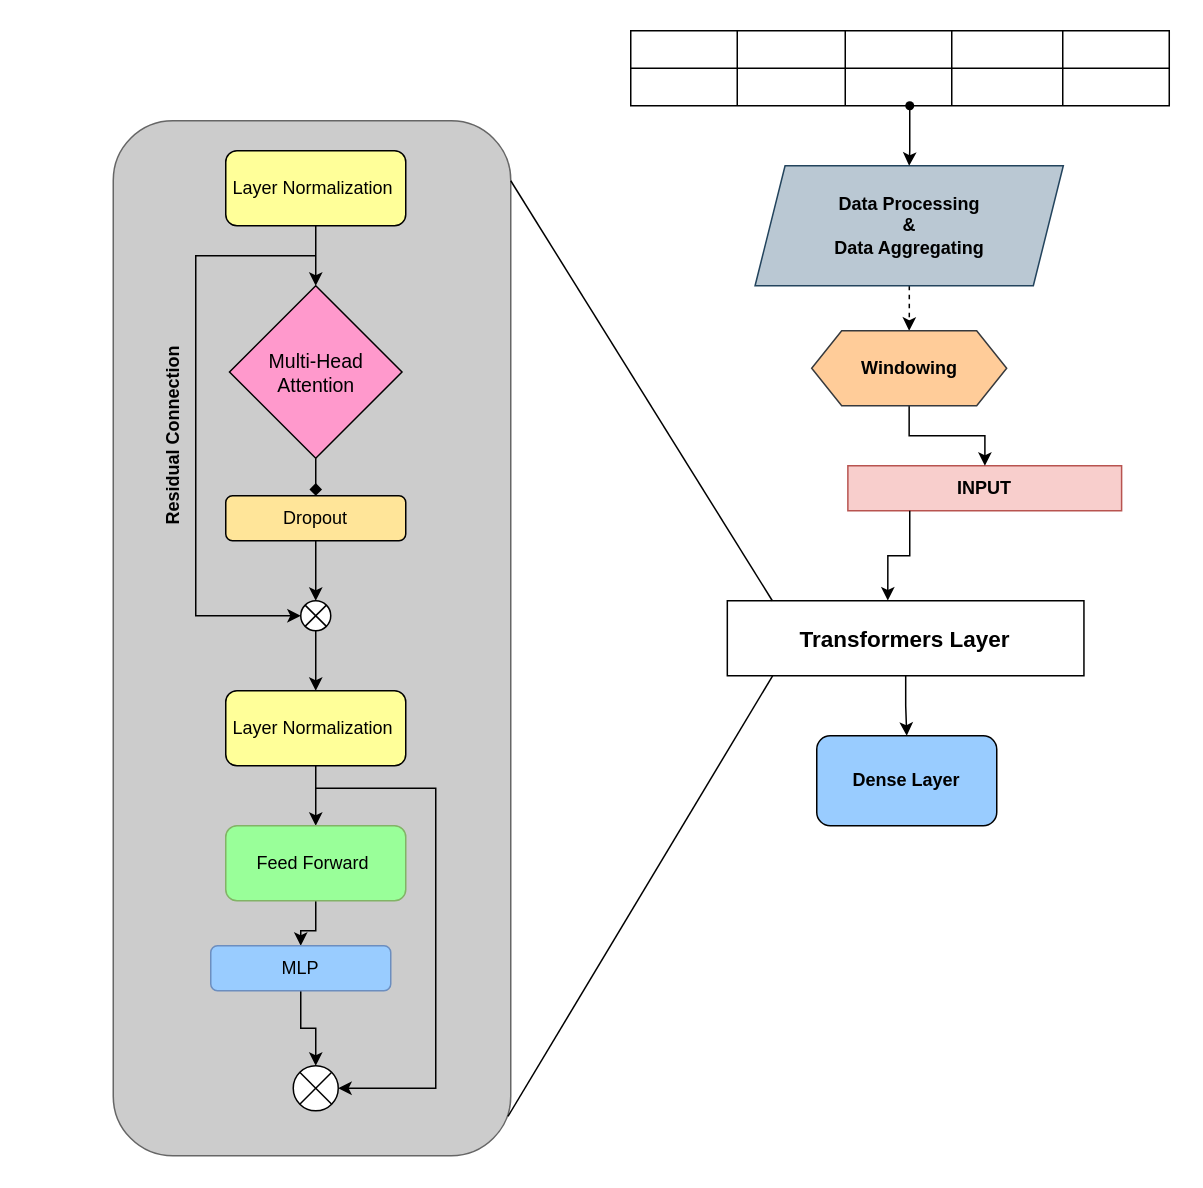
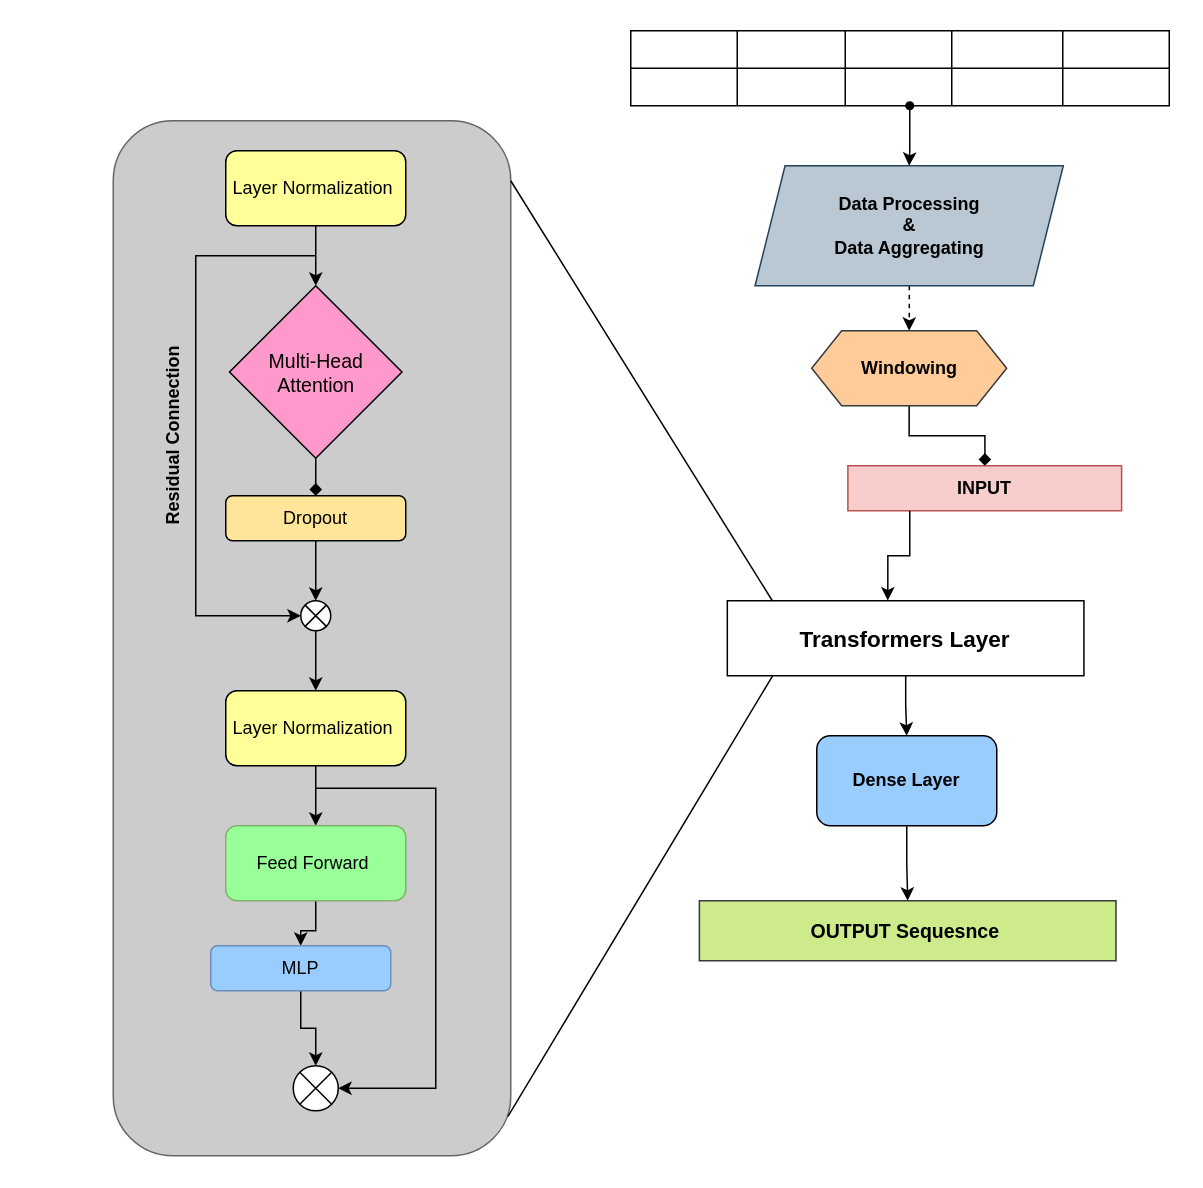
edge "Windowing" -> "INPUT": arrowhead classic -> diamond
edge "Dense Layer" -> "OUTPUT Sequesnce": added
node "OUTPUT Sequesnce": added
